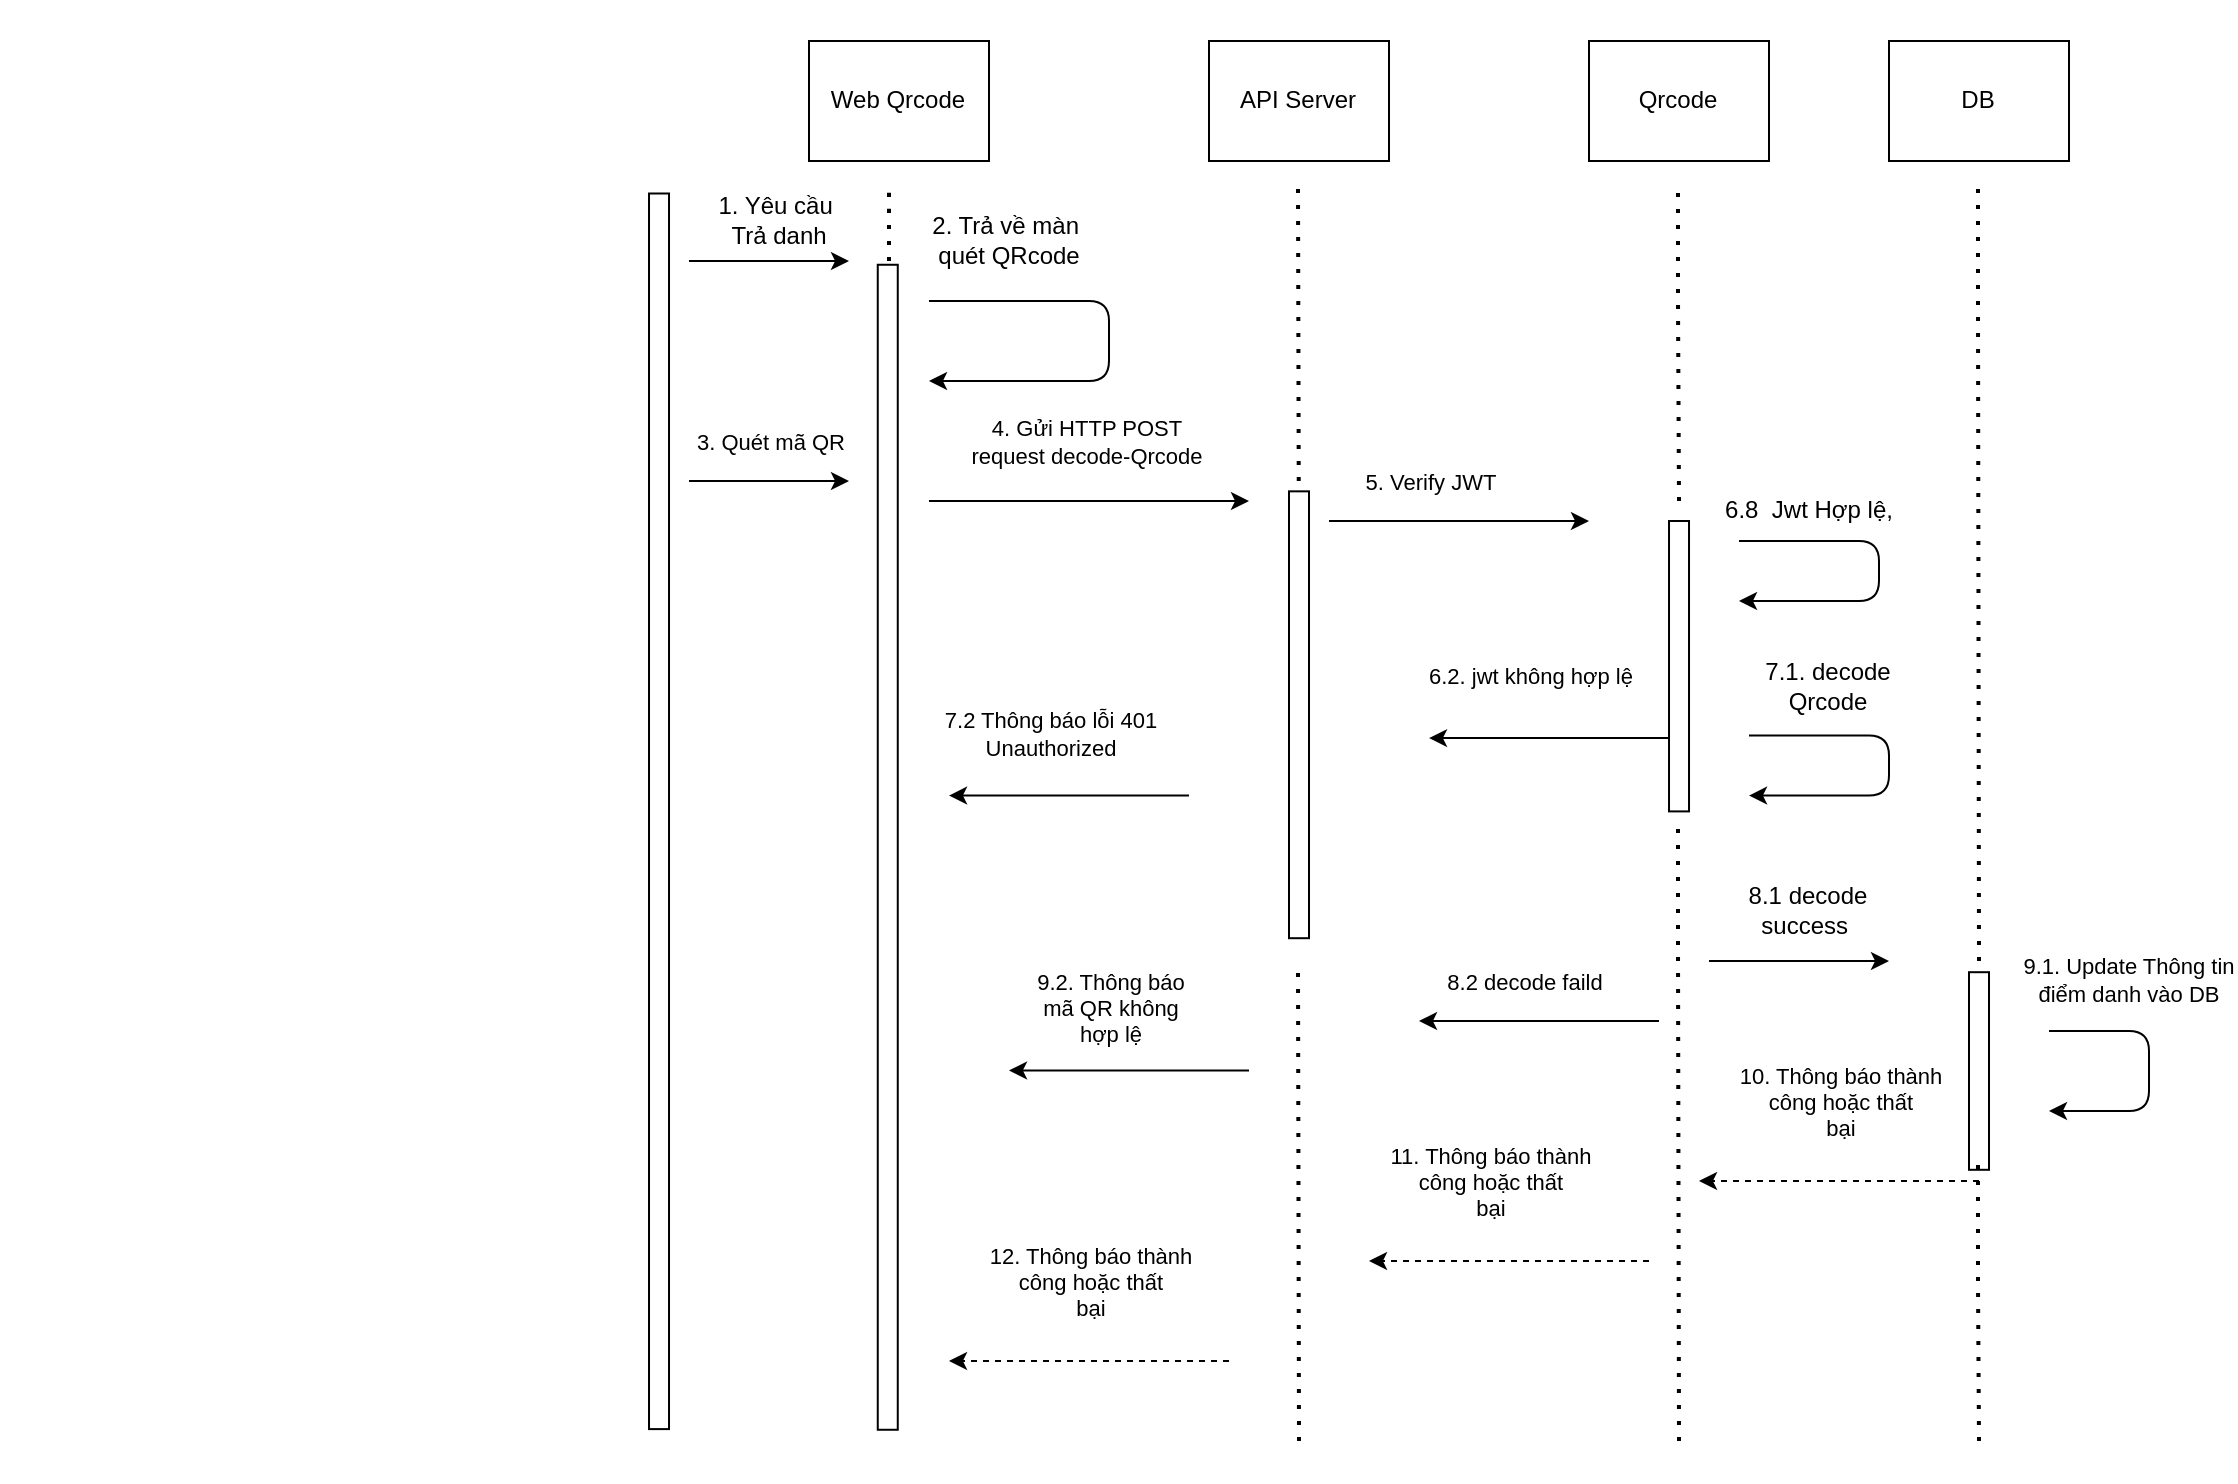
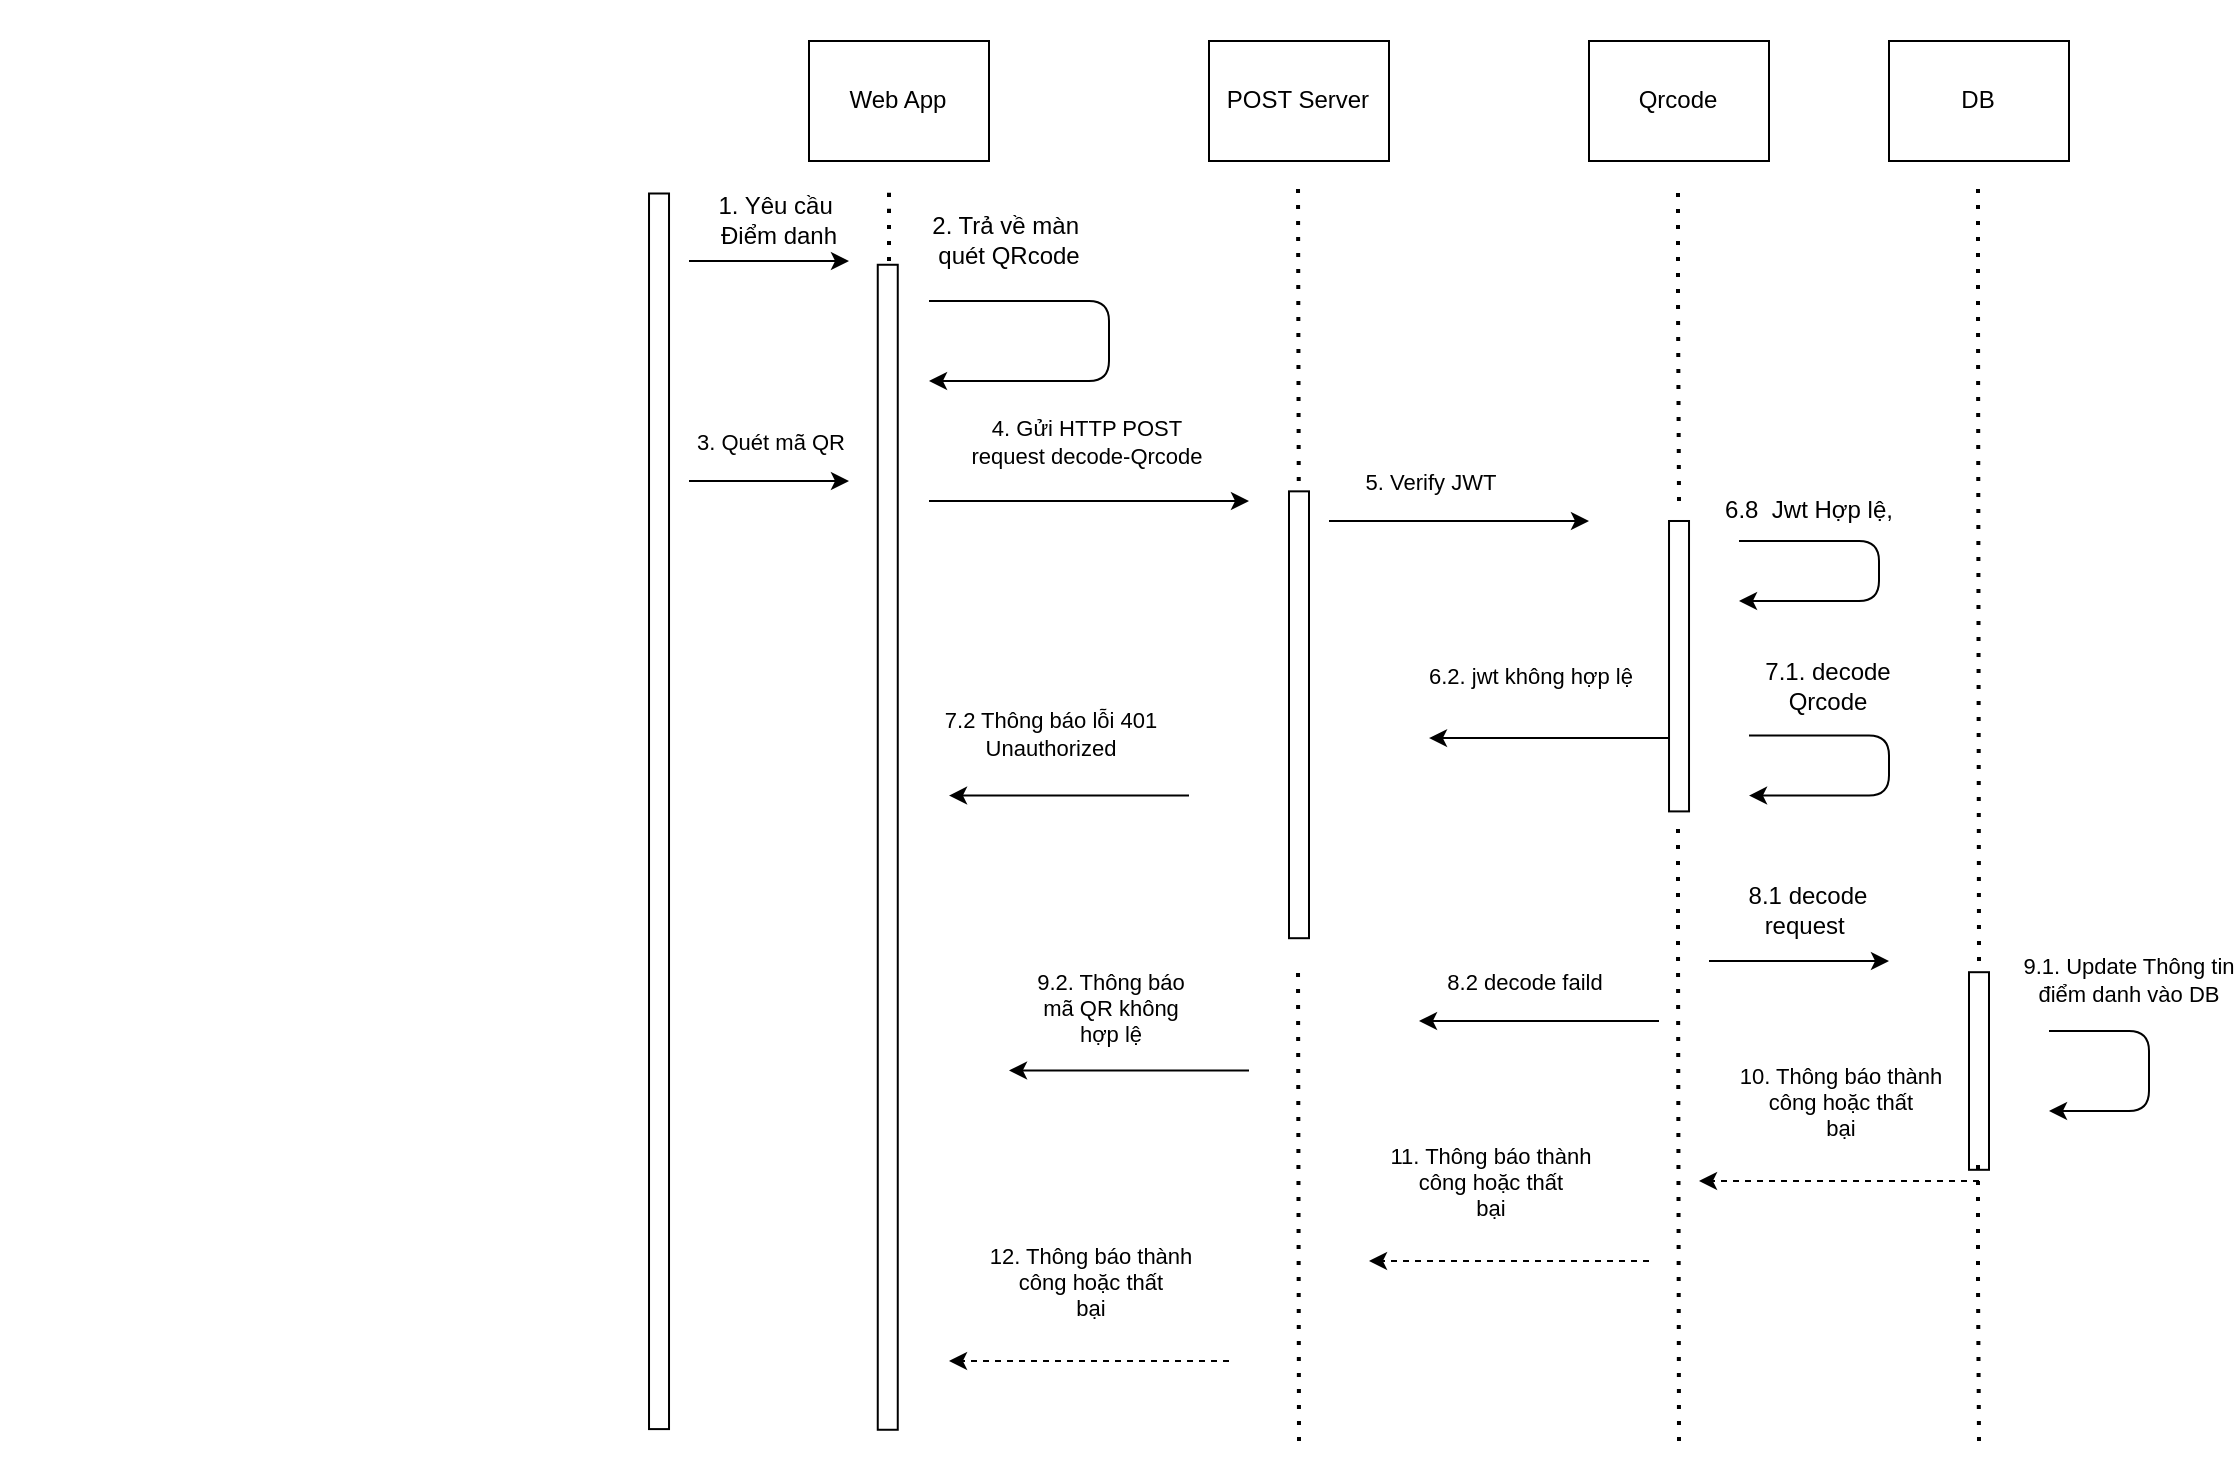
node "Web Qrcode": label "Web Qrcode" -> "Web App"
node "API Server": label "API Server" -> "POST Server"
node "1. Yêu cầu Trả danh": label "1. Yêu cầu Trả danh" -> "1. Yêu cầu Điểm danh"
node "8.1 decode success": label "8.1 decode success" -> "8.1 decode request"
